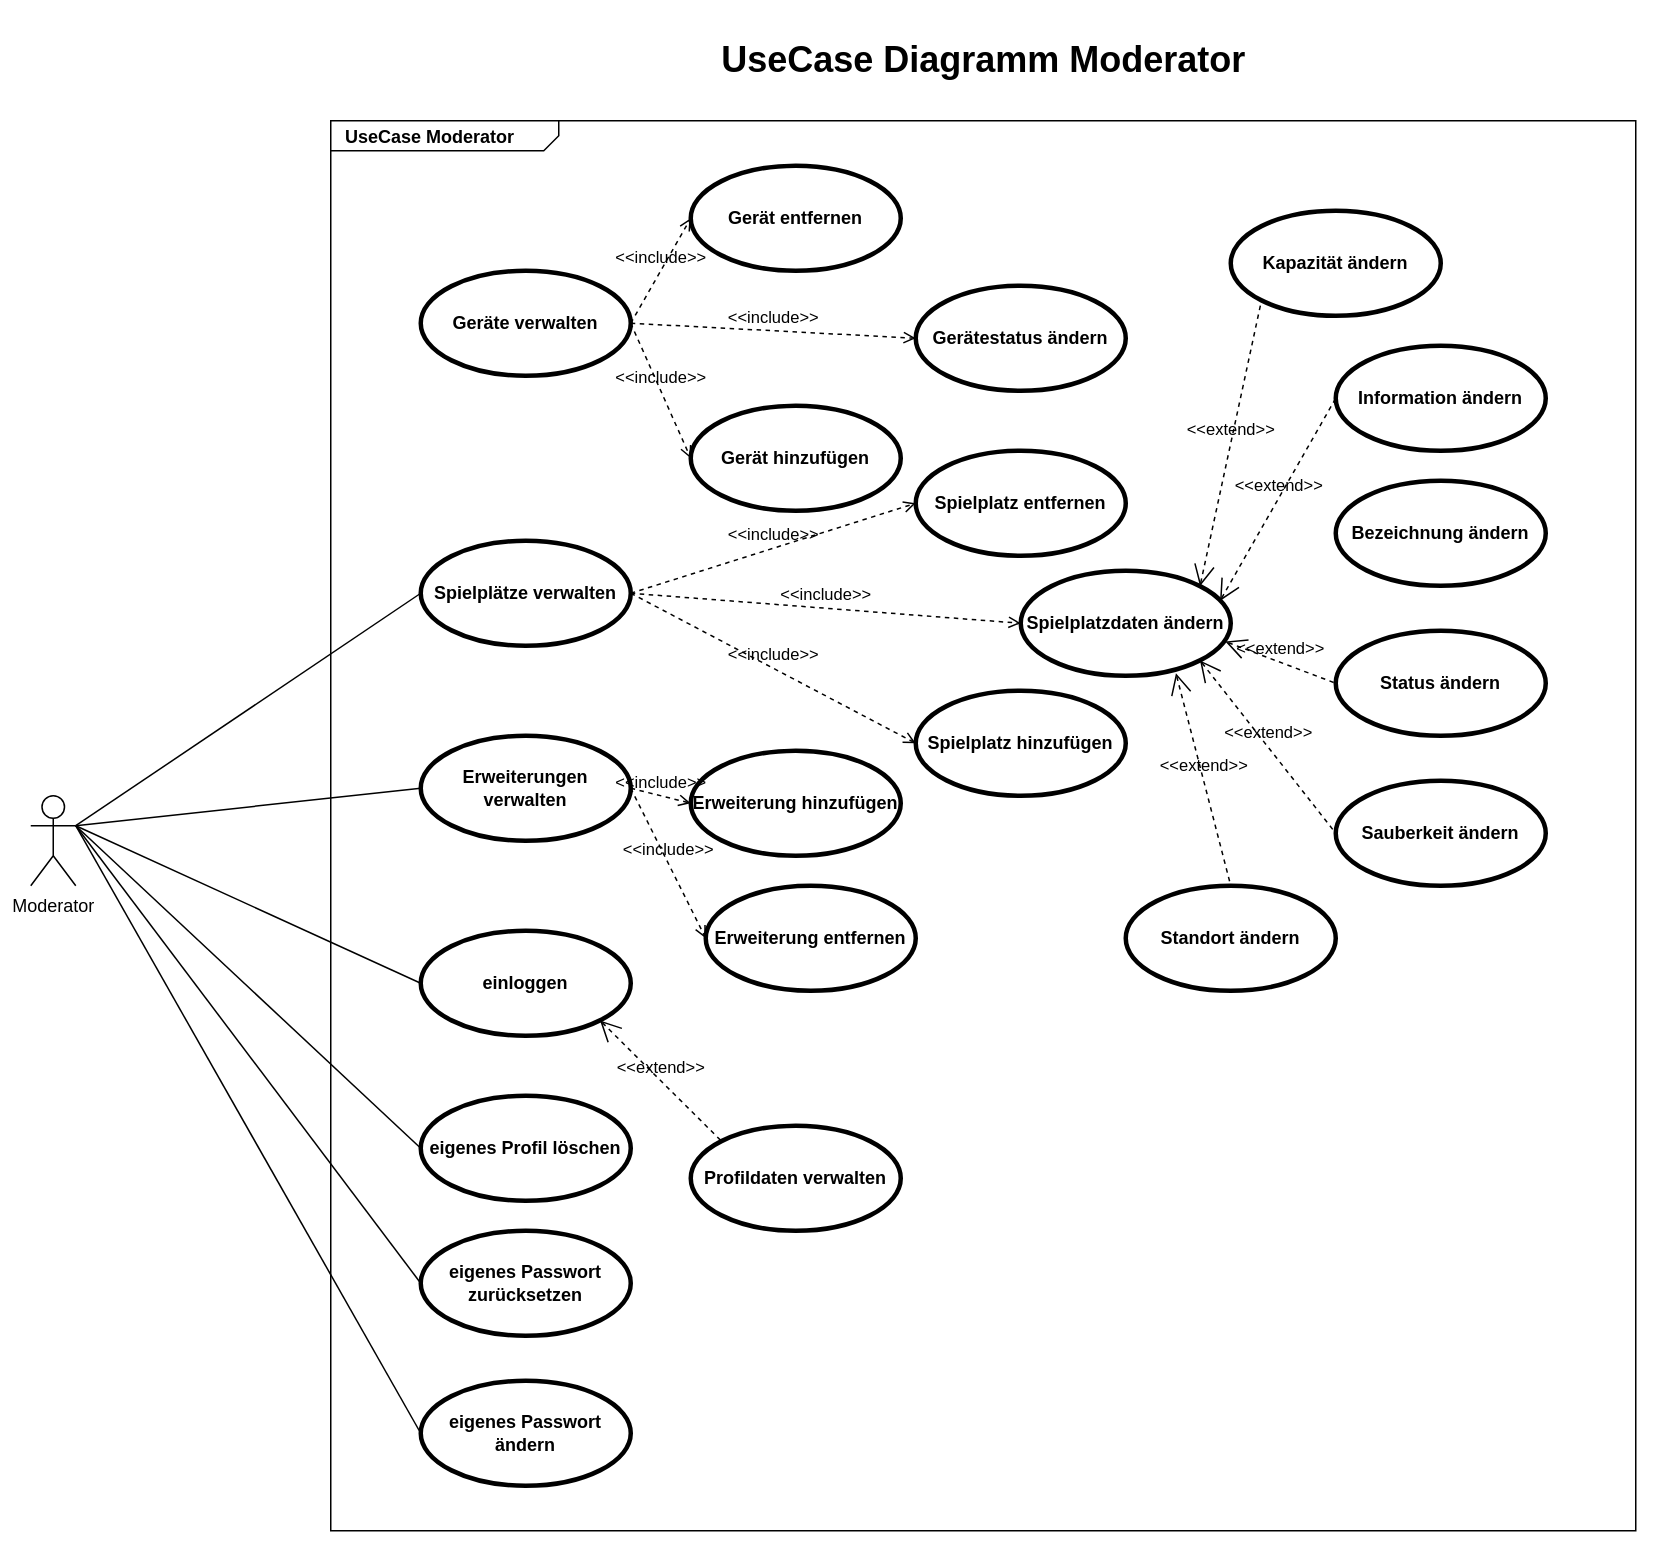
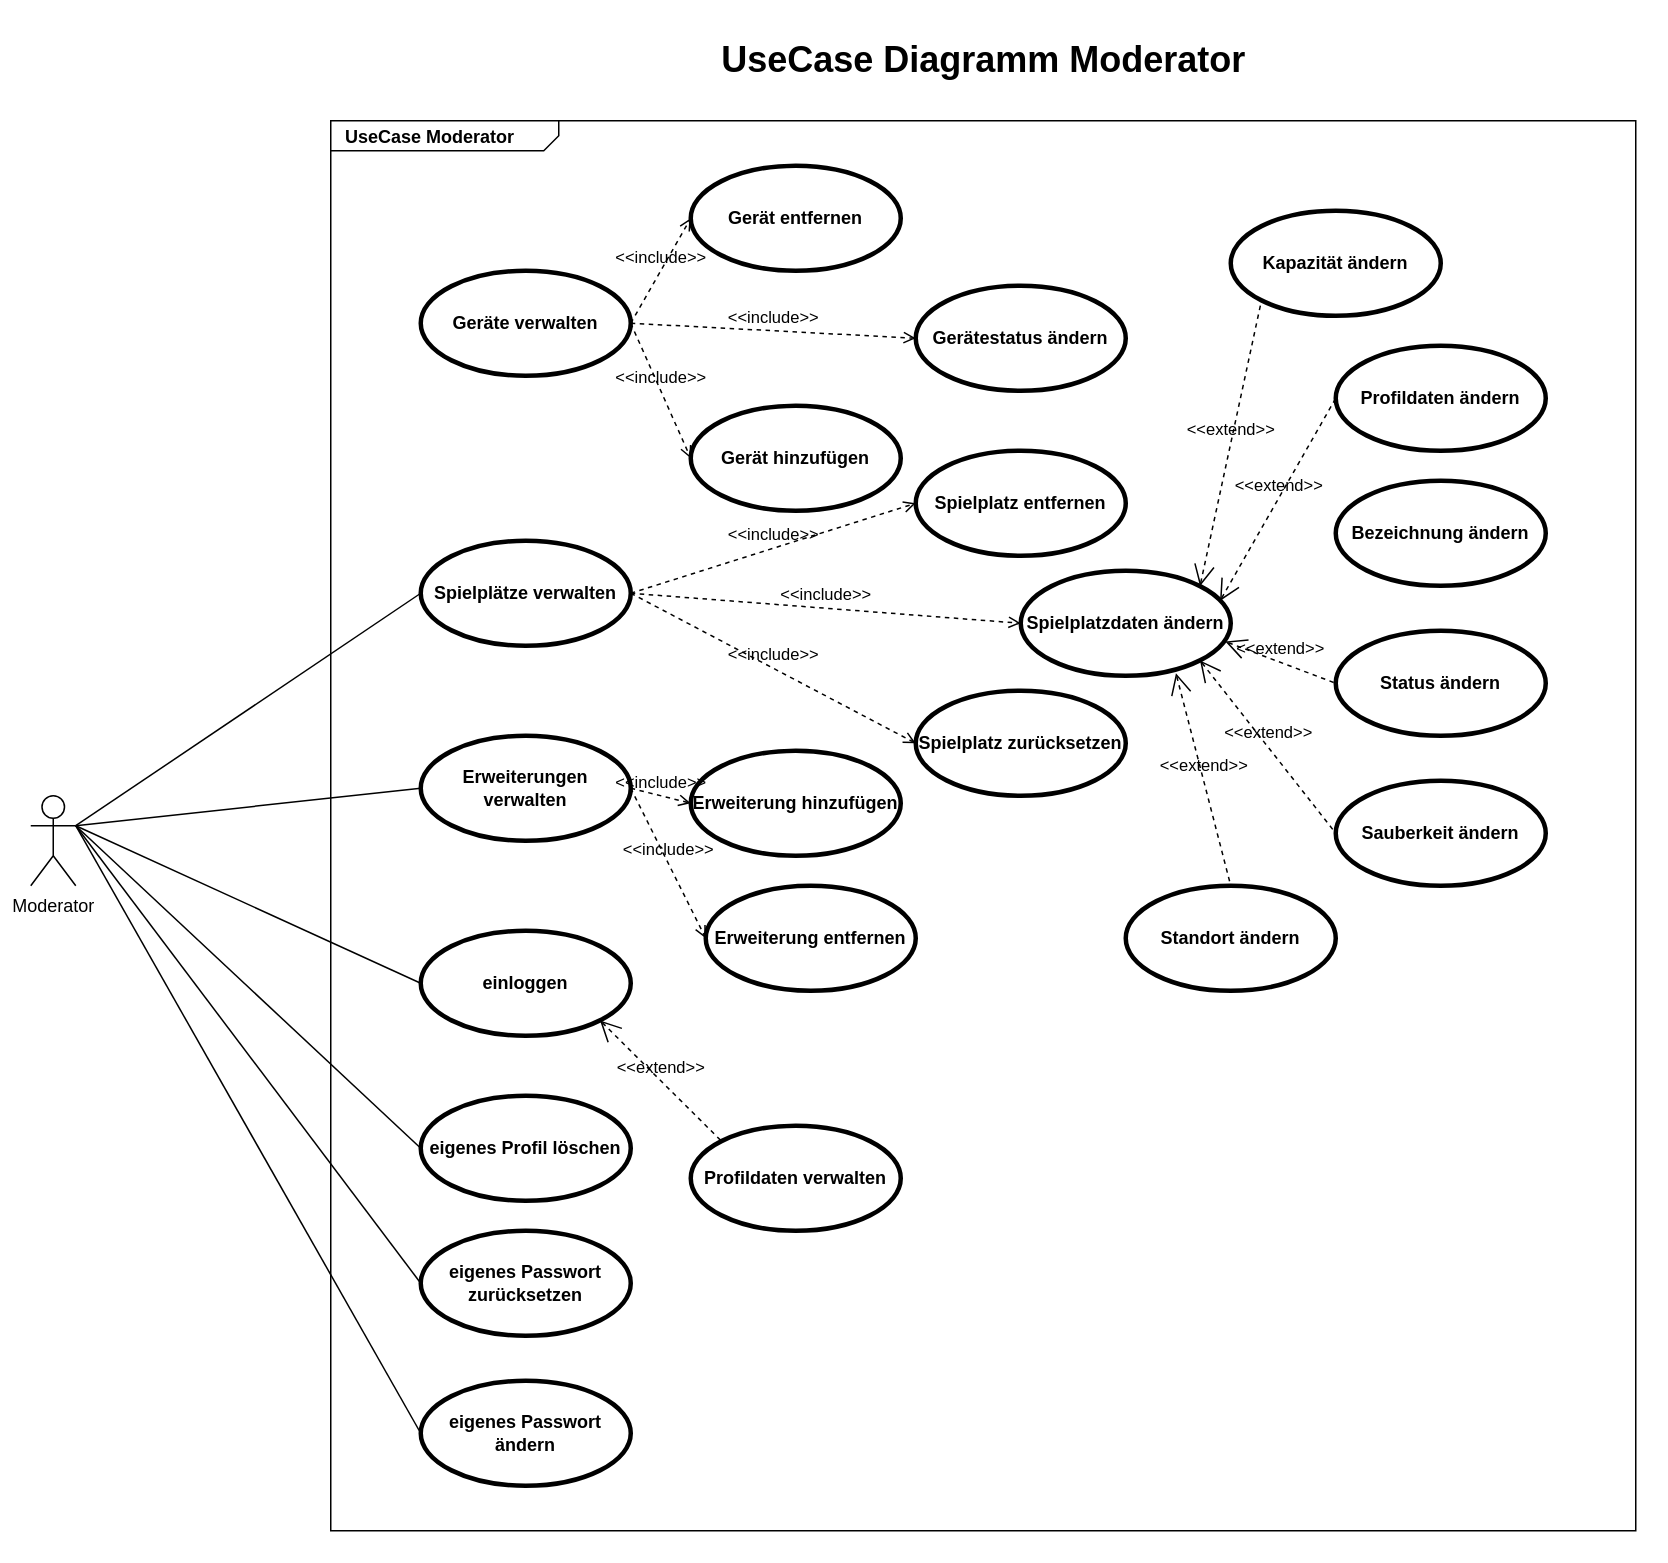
node "Information ändern": label "Information ändern" -> "Profildaten ändern"
node "Spielplatz hinzufügen": label "Spielplatz hinzufügen" -> "Spielplatz zurücksetzen"
